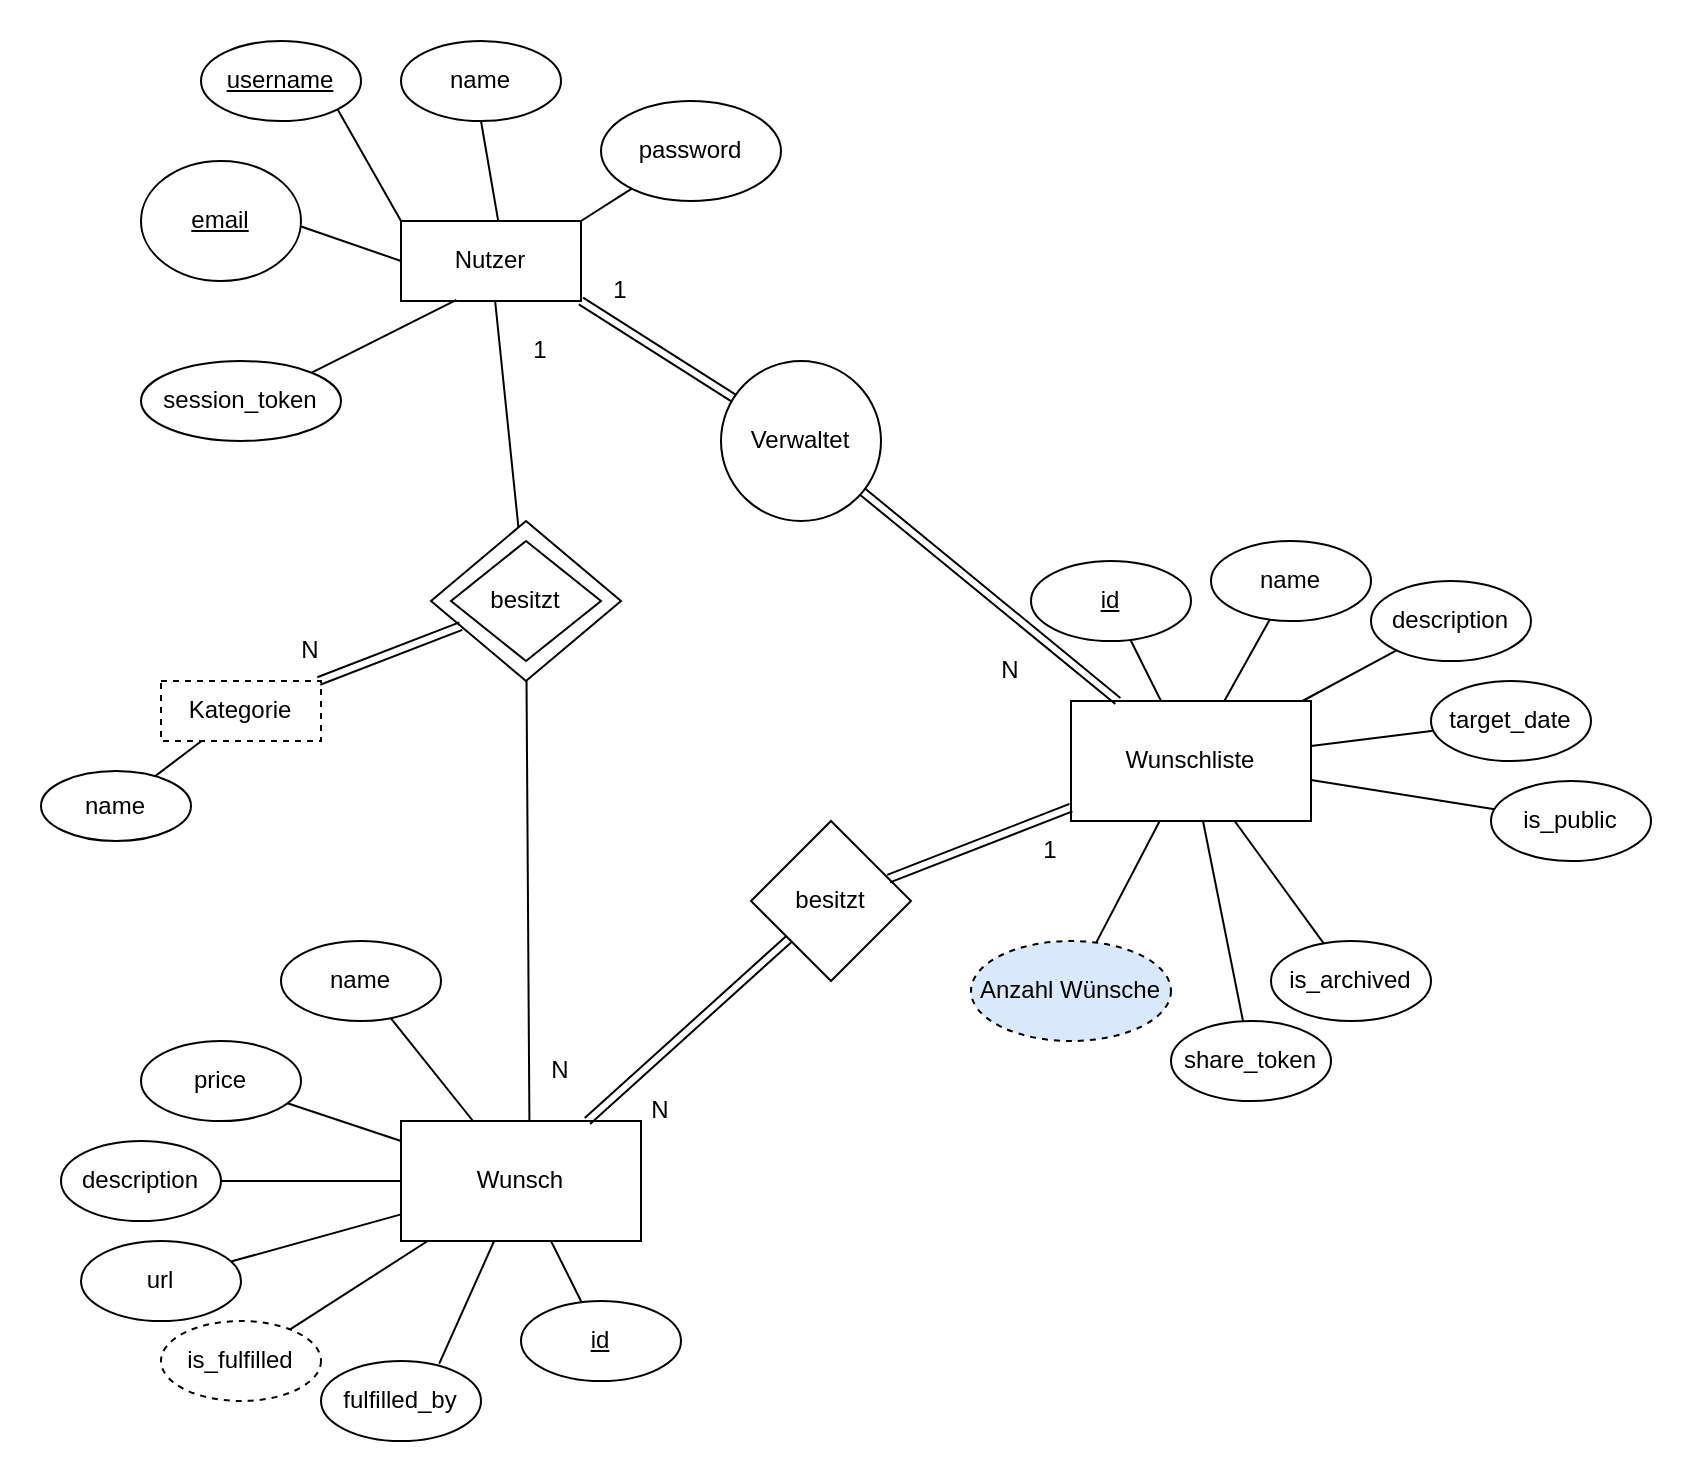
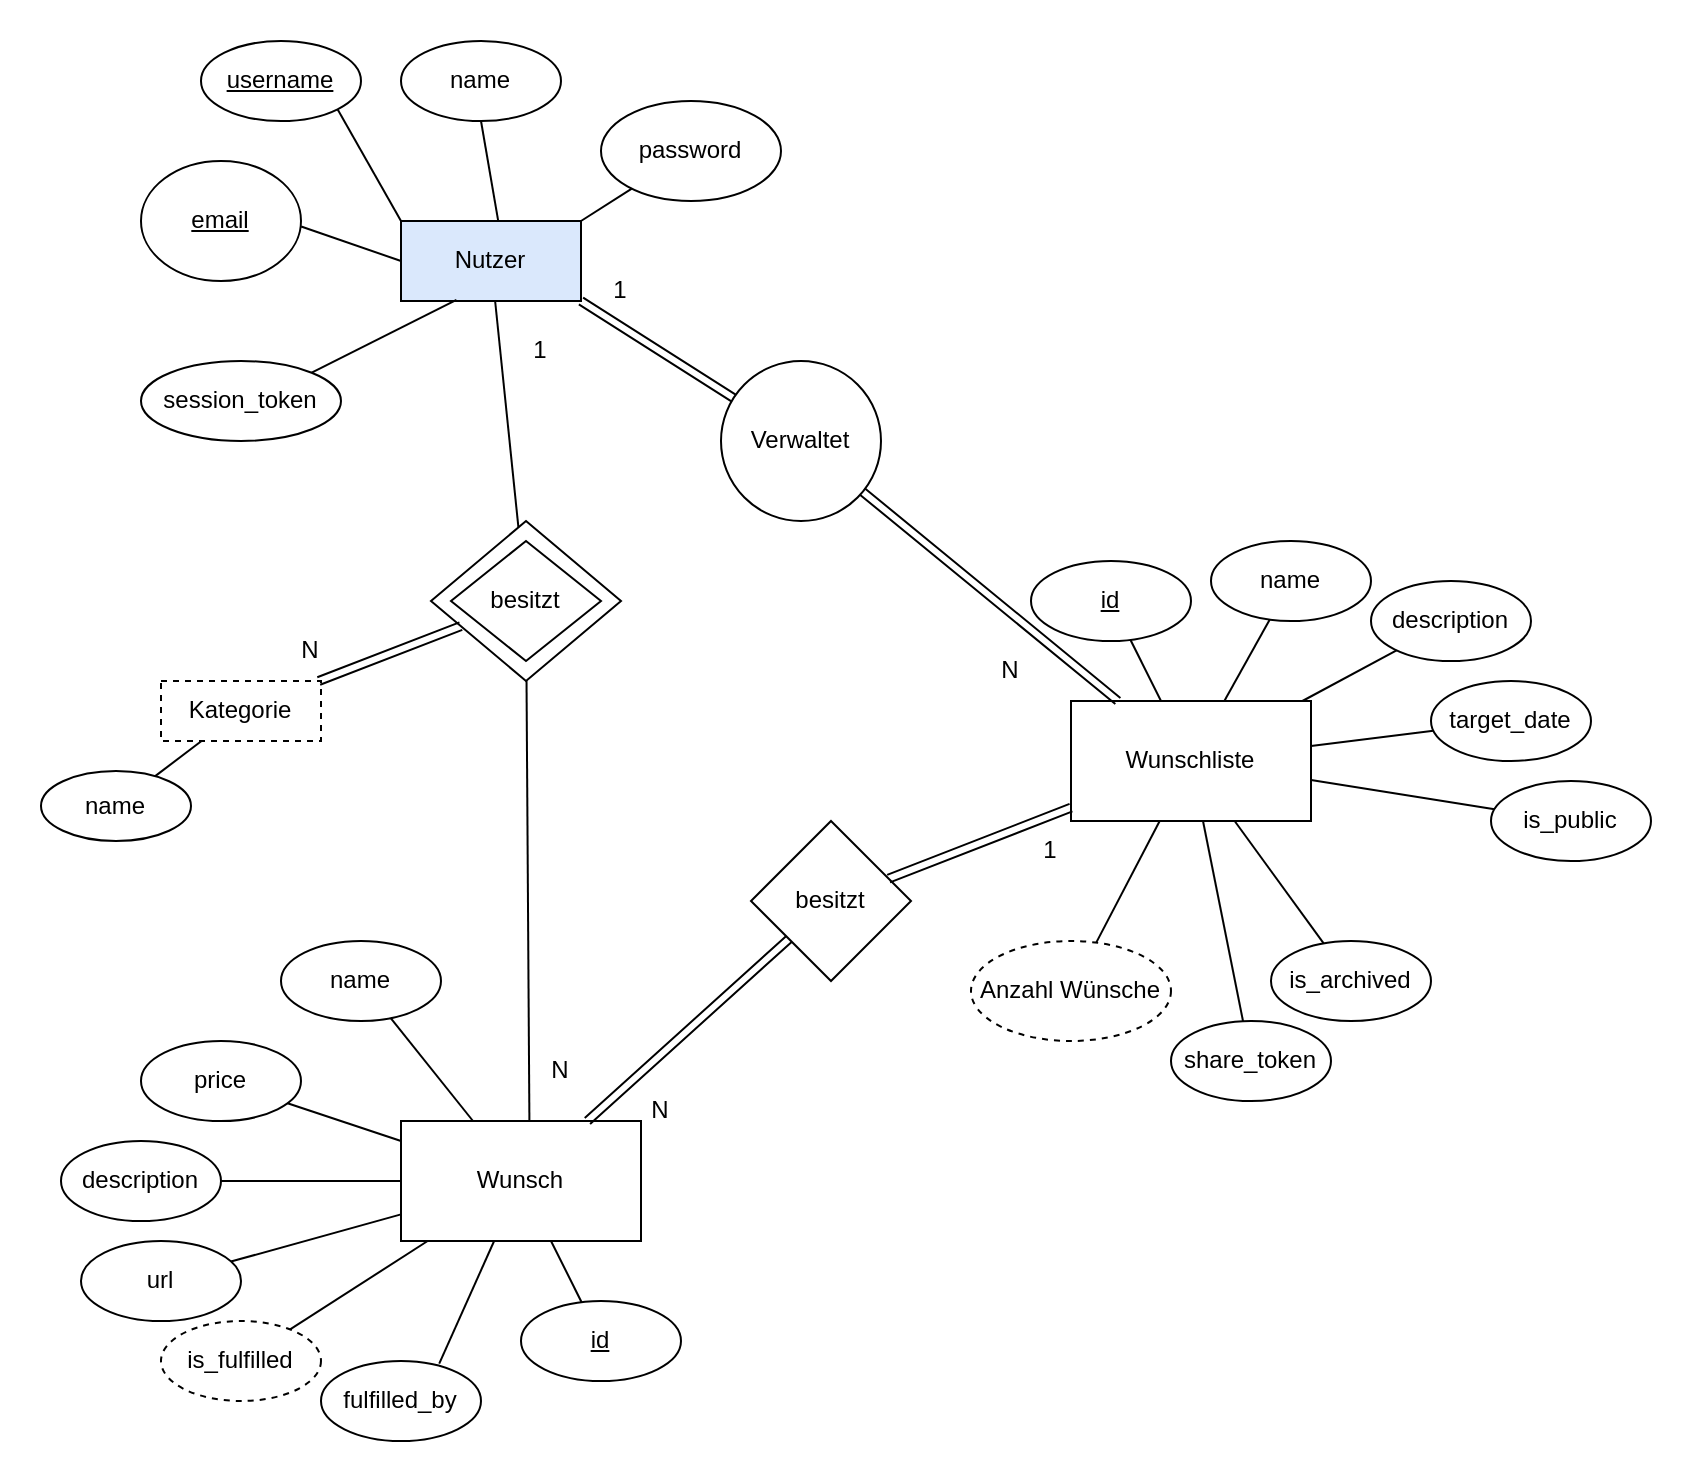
node "Nutzer": fillcolor #ffffff -> #dae8fc
node "Anzahl Wünsche": fillcolor #dae8fc -> #ffffff
